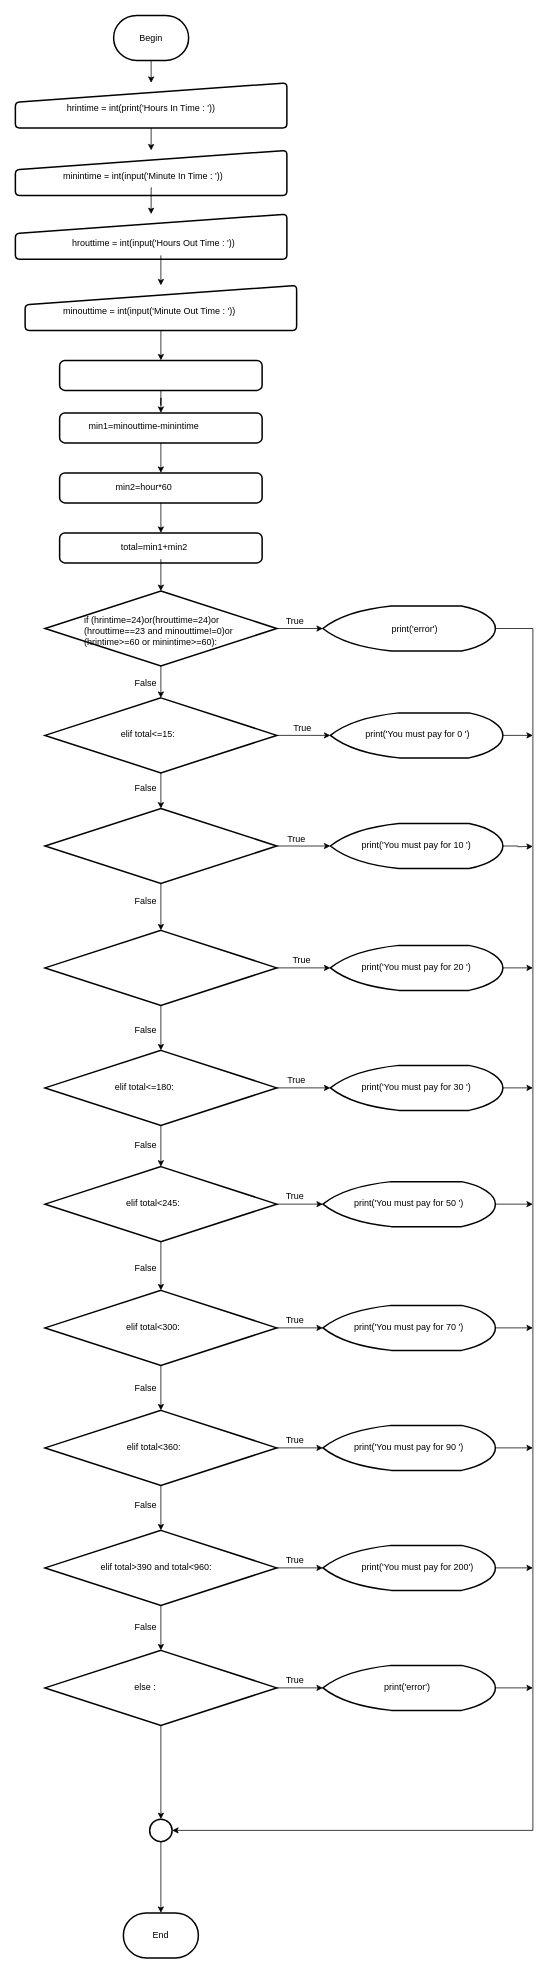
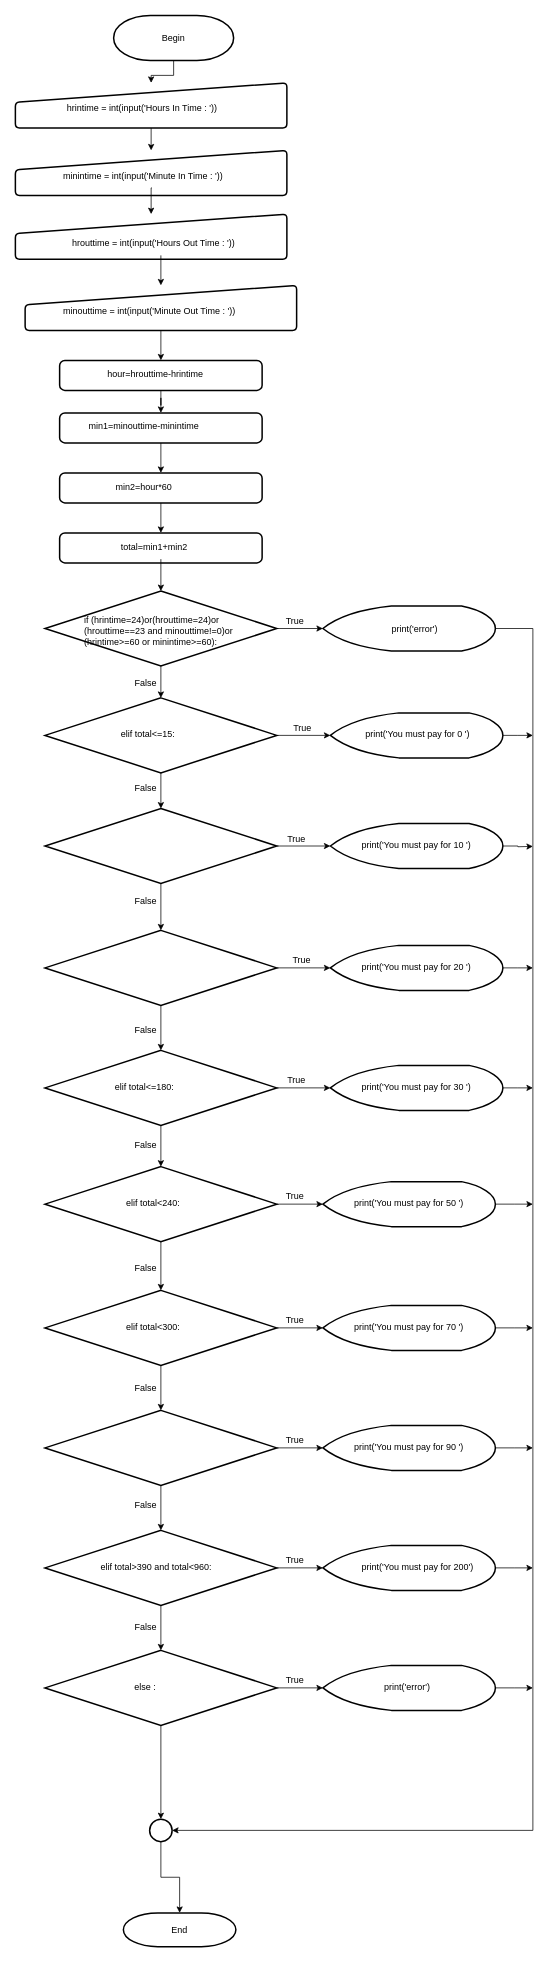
node "Begin": size 75x45 -> 120x45
node "hrintime = int(print('Hours In Time : '))": label "hrintime = int(print('Hours In Time : '))" -> "hrintime = int(input('Hours In Time : '))"
node "hour=hrouttime-hrintime": added
node "elif total<245:": label "elif total<245:" -> "elif total<240:"
node "elif total<360:": removed
node "End": size 75x45 -> 113x34
